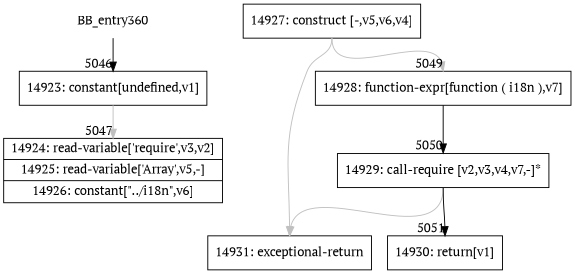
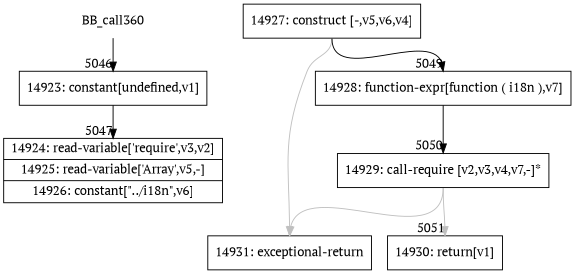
node "BB_entry360": label "BB_entry360" -> "BB_call360"
edge "14927: construct [-,v5,v6,v4]" -> "14928: function-expr[function ( i18n ),v7]": color gray -> black
edge "14923: constant[undefined,v1]" -> "14924: read-variable['require',v3,v2]": color gray -> black
edge "14929: call-require [v2,v3,v4,v7,-]*" -> "14930: return[v1]": color black -> gray
